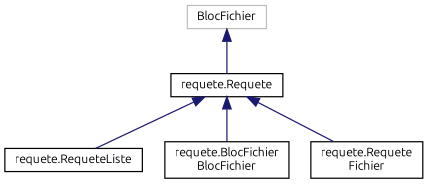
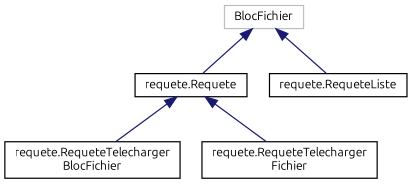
edge "requete.RequeteListe" -> "requete.Requete": now "requete.RequeteListe" -> "BlocFichier"
node "requete.BlocFichier BlocFichier": label "requete.BlocFichier BlocFichier" -> "requete.RequeteTelecharger BlocFichier"
node "requete.Requete Fichier": label "requete.Requete Fichier" -> "requete.RequeteTelecharger Fichier"
